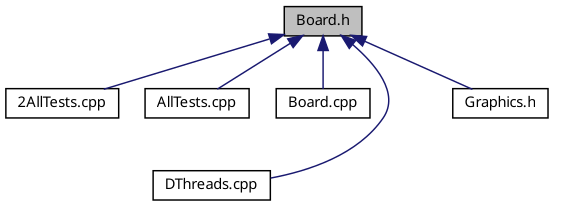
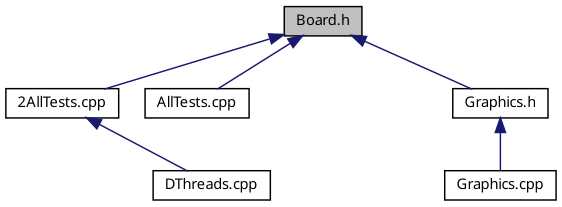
node "Board.cpp": removed
edge "DThreads.cpp" -> "Board.h": now "DThreads.cpp" -> "2AllTests.cpp"
node "Graphics.cpp": added
